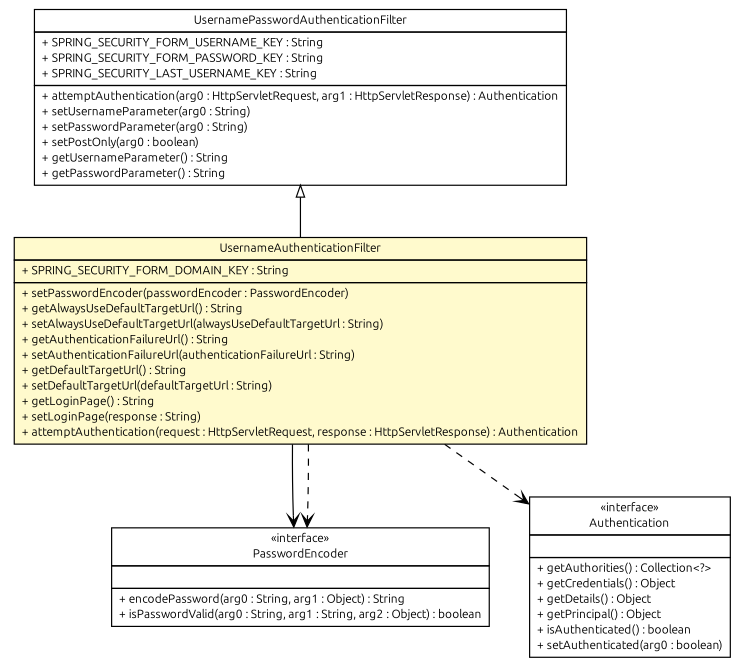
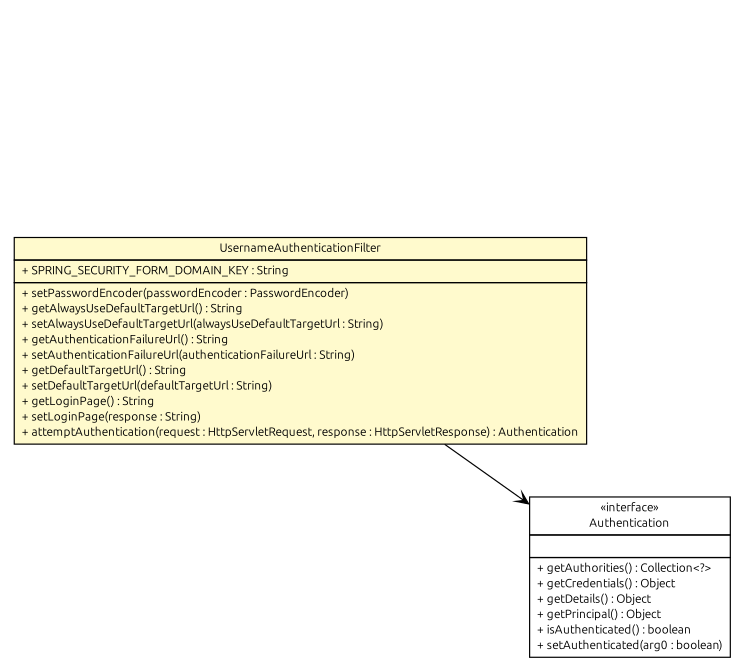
node "UsernamePasswordAuthenticationFilter": removed
edge "UsernameAuthenticationFilter" -> "Authentication": style dashed -> solid
node "PasswordEncoder": removed
